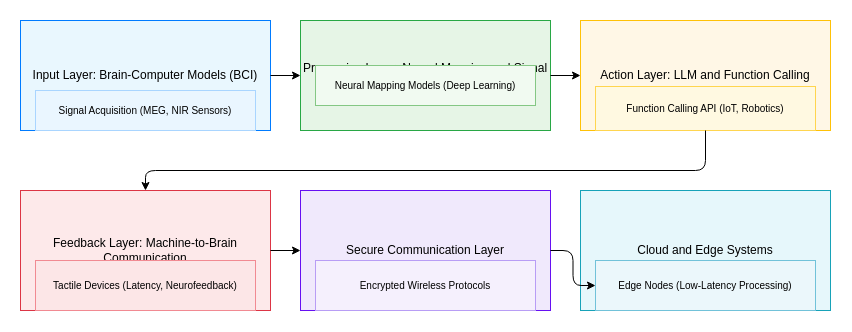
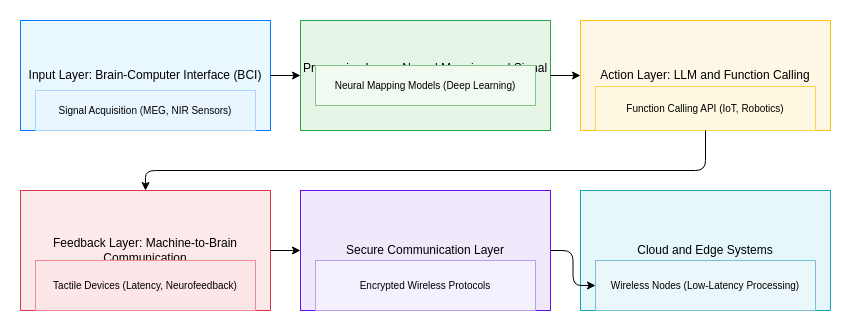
node "Input Layer: Brain-Computer Models (BCI)": label "Input Layer: Brain-Computer Models (BCI)" -> "Input Layer: Brain-Computer Interface (BCI)"
node "Edge Nodes (Low-Latency Processing)": label "Edge Nodes (Low-Latency Processing)" -> "Wireless Nodes (Low-Latency Processing)"
